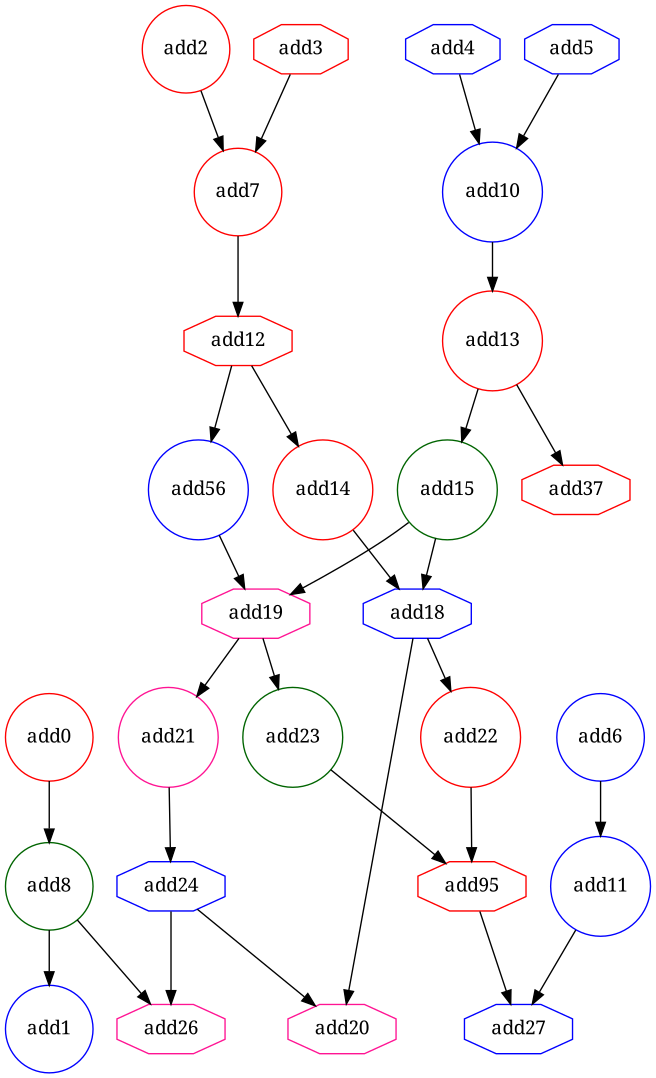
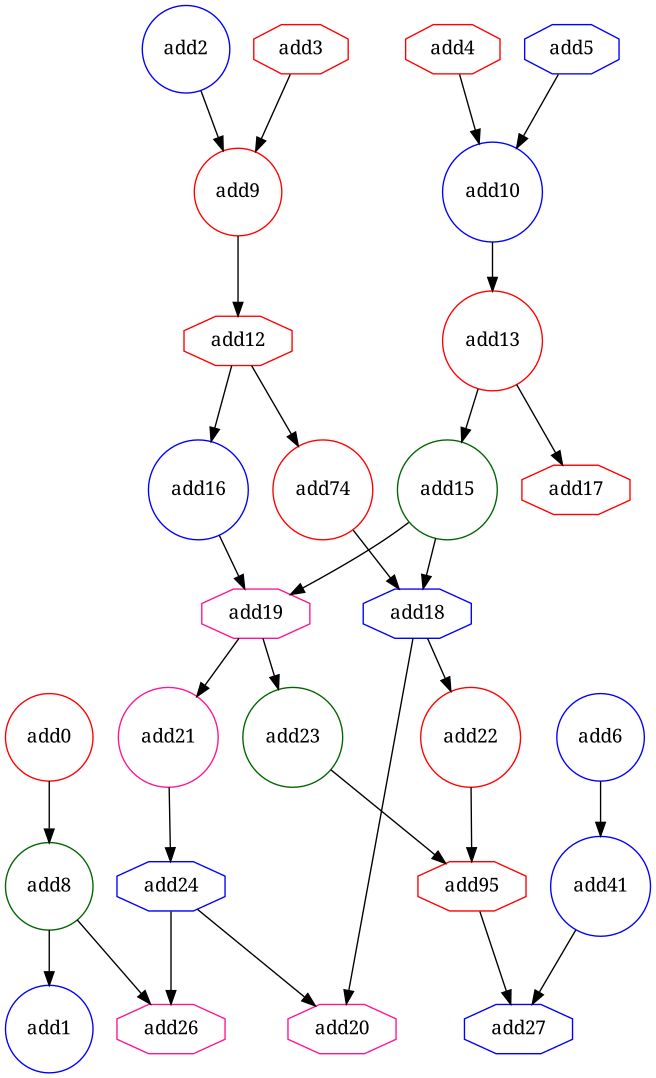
node "add2": color red -> blue
node "add4": color blue -> red
node "add7": label "add7" -> "add9"
node "add56": label "add56" -> "add16"
node "add14": label "add14" -> "add74"
node "add37": label "add37" -> "add17"
node "add11": label "add11" -> "add41"
